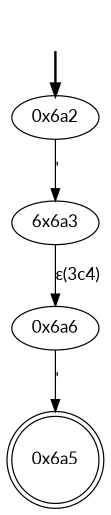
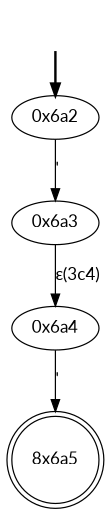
node "6x6a3": label "6x6a3" -> "0x6a3"
node "0x6a6": label "0x6a6" -> "0x6a4"
node "0x6a5": label "0x6a5" -> "8x6a5"
